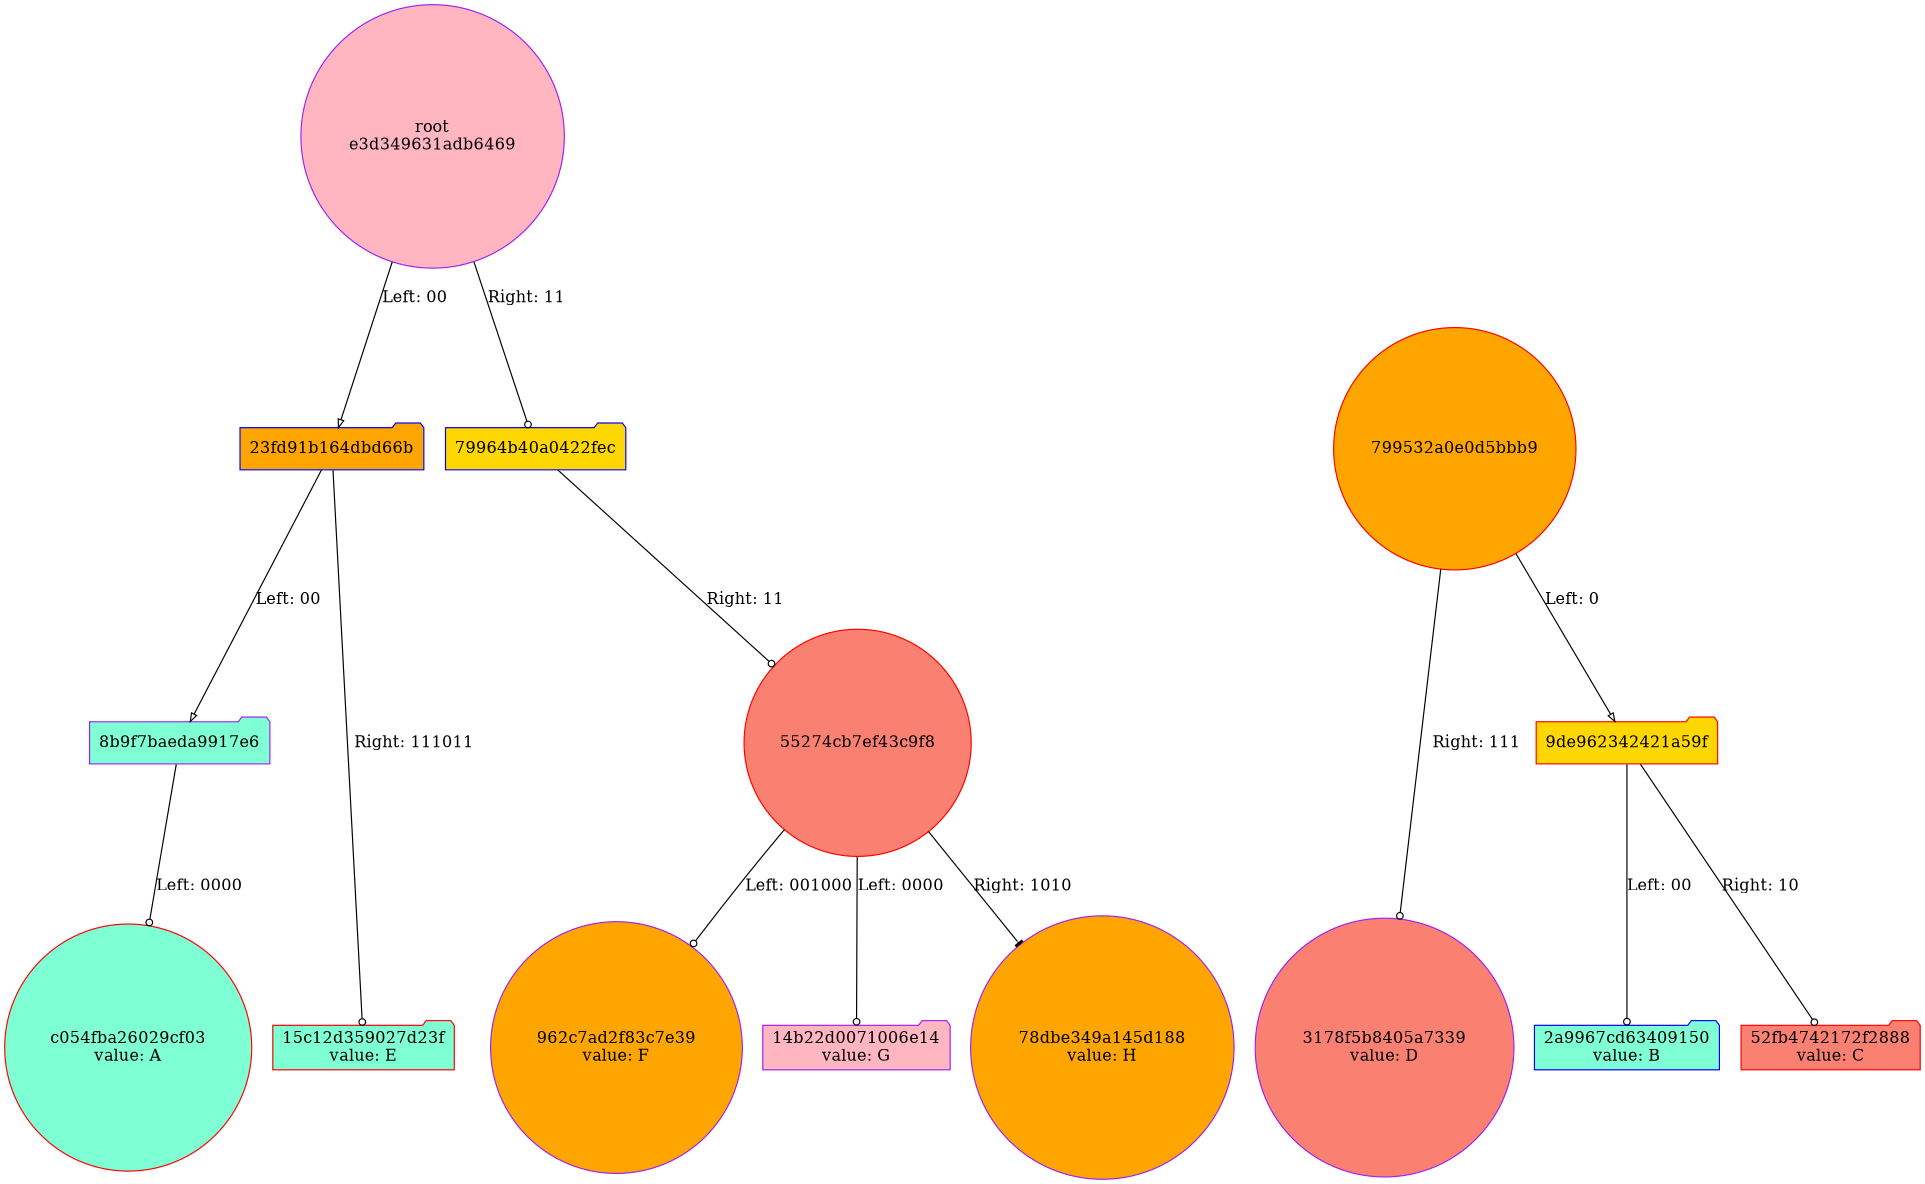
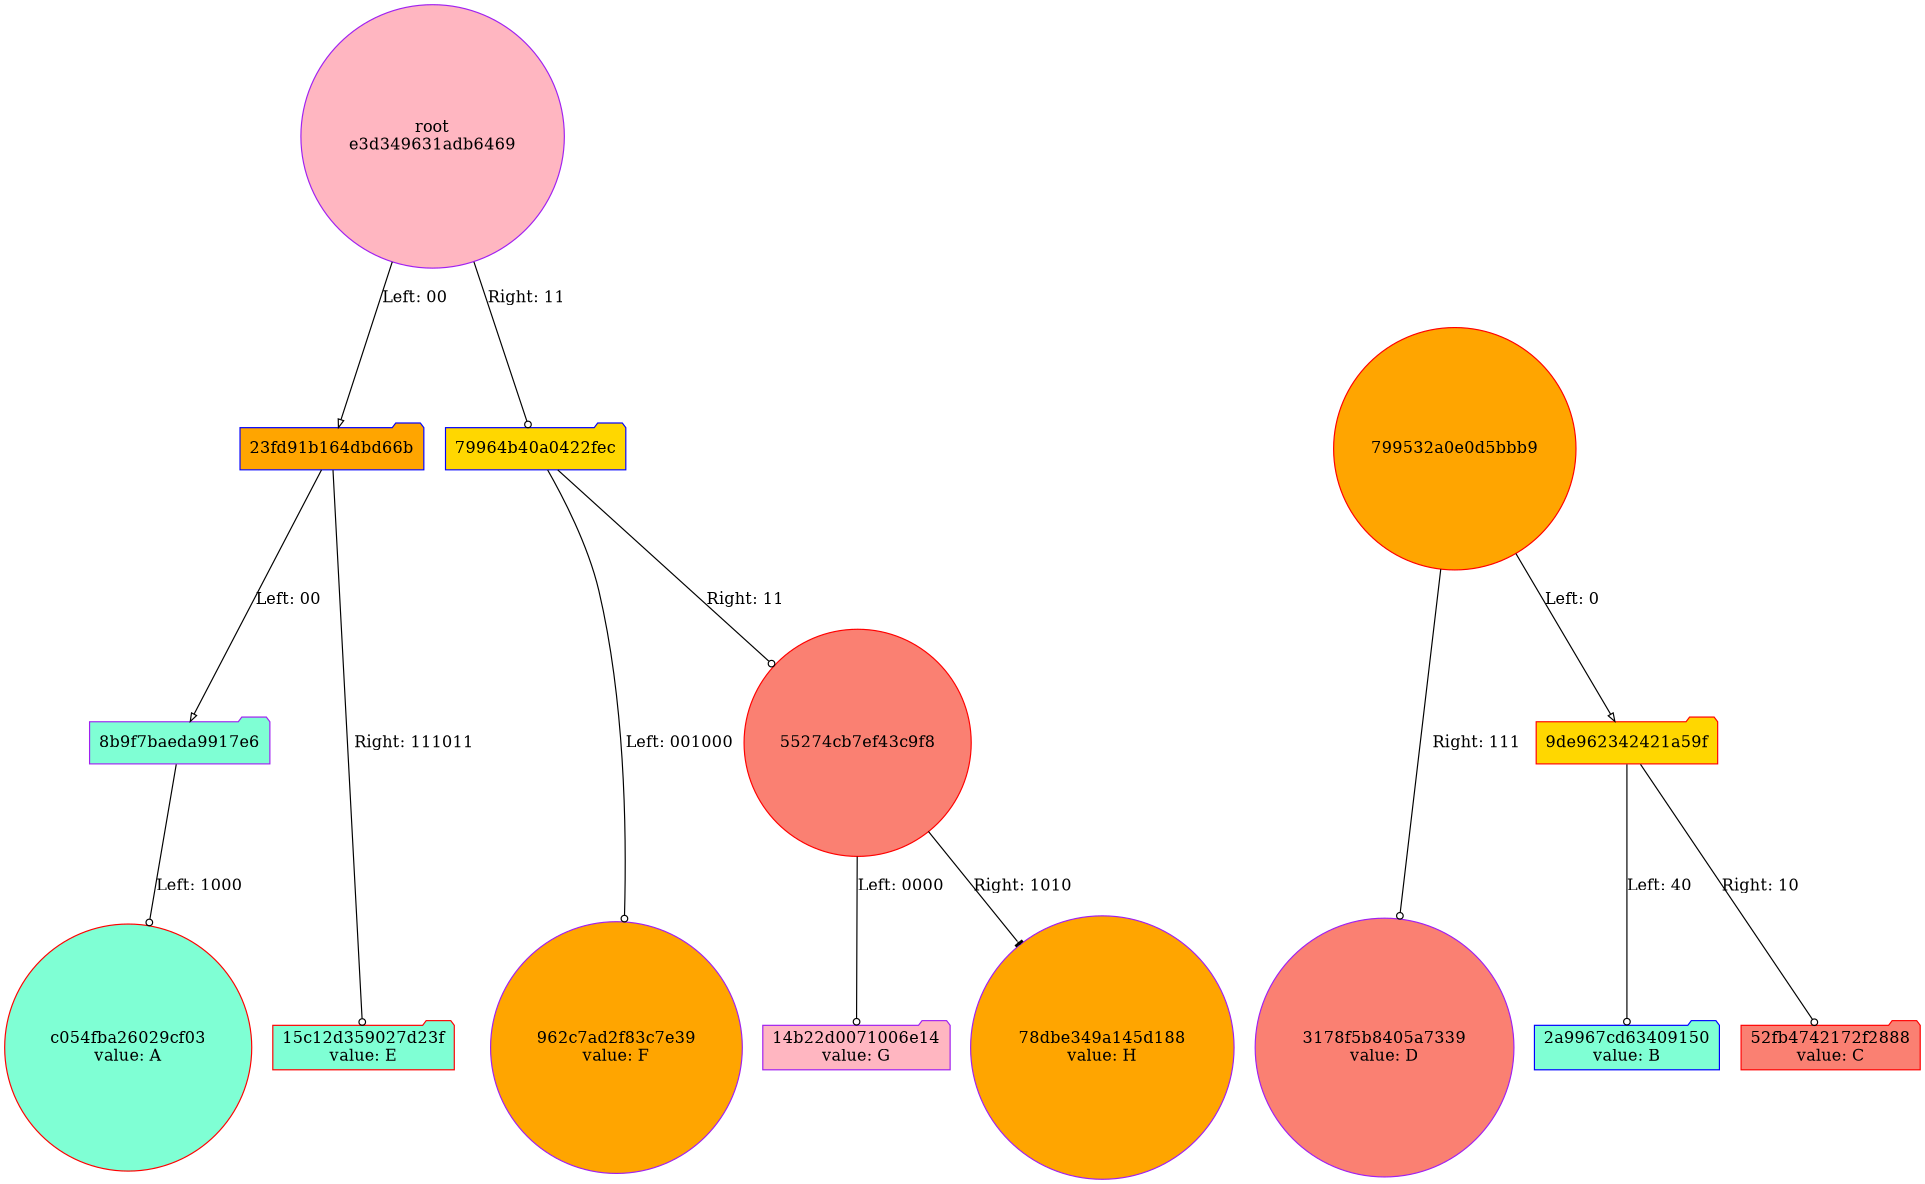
edge "55274cb7ef43c9f8" -> "962c7ad2f83c7e39 value: F": now "79964b40a0422fec" -> "962c7ad2f83c7e39 value: F"
edge "8b9f7baeda9917e6" -> "c054fba26029cf03 value: A": label "Left: 0000" -> "Left: 1000"
edge "9de962342421a59f" -> "2a9967cd63409150 value: B": label "Left: 00" -> "Left: 40"
